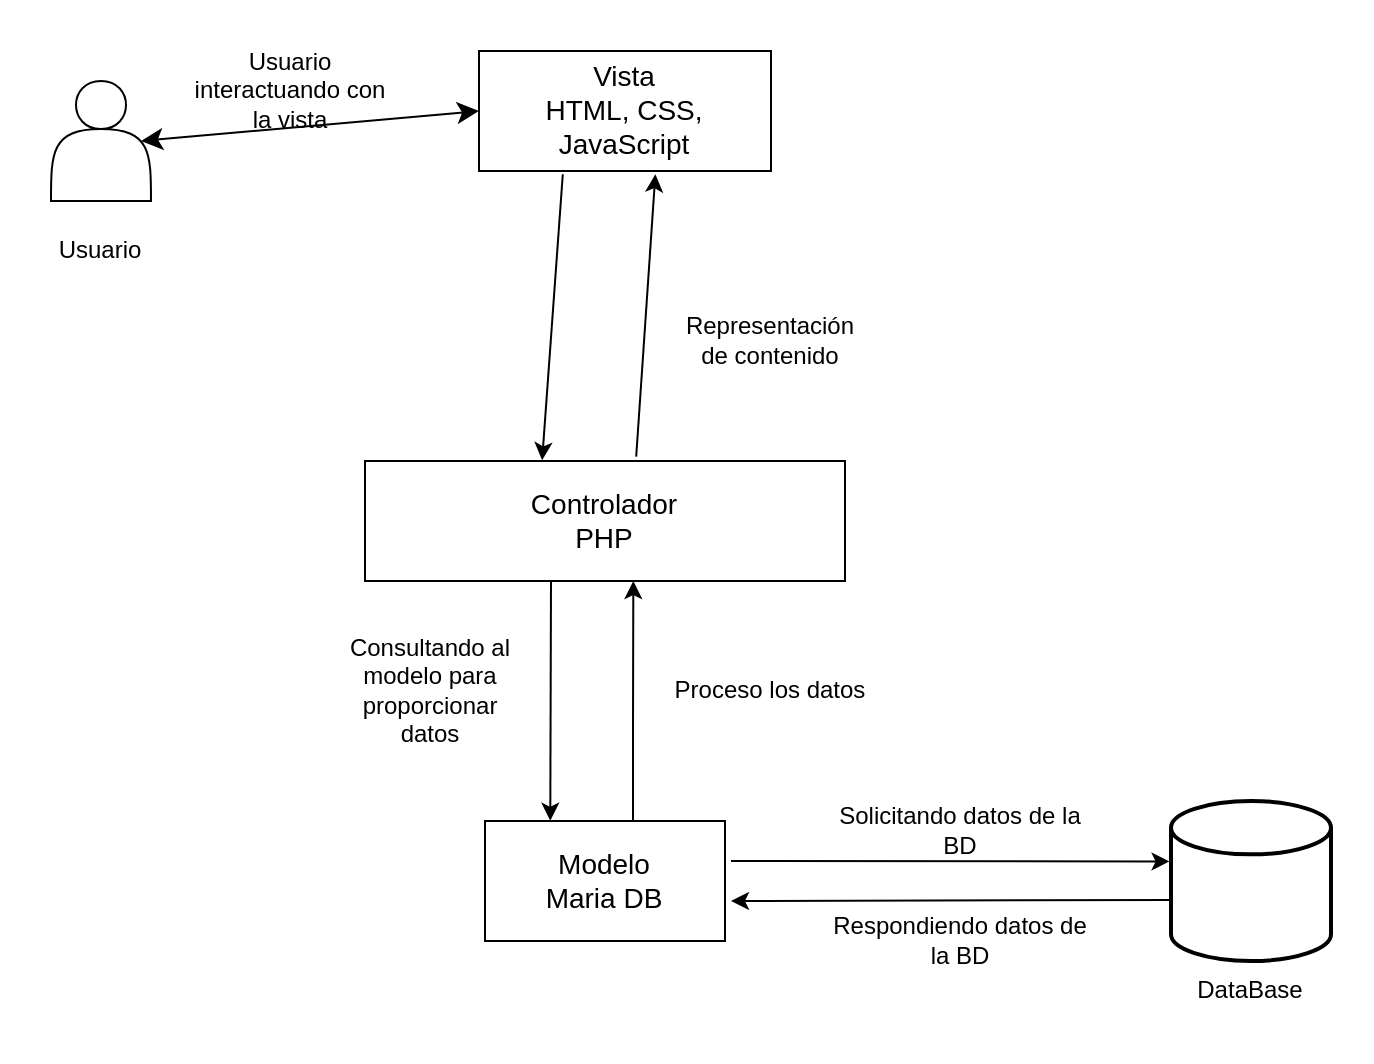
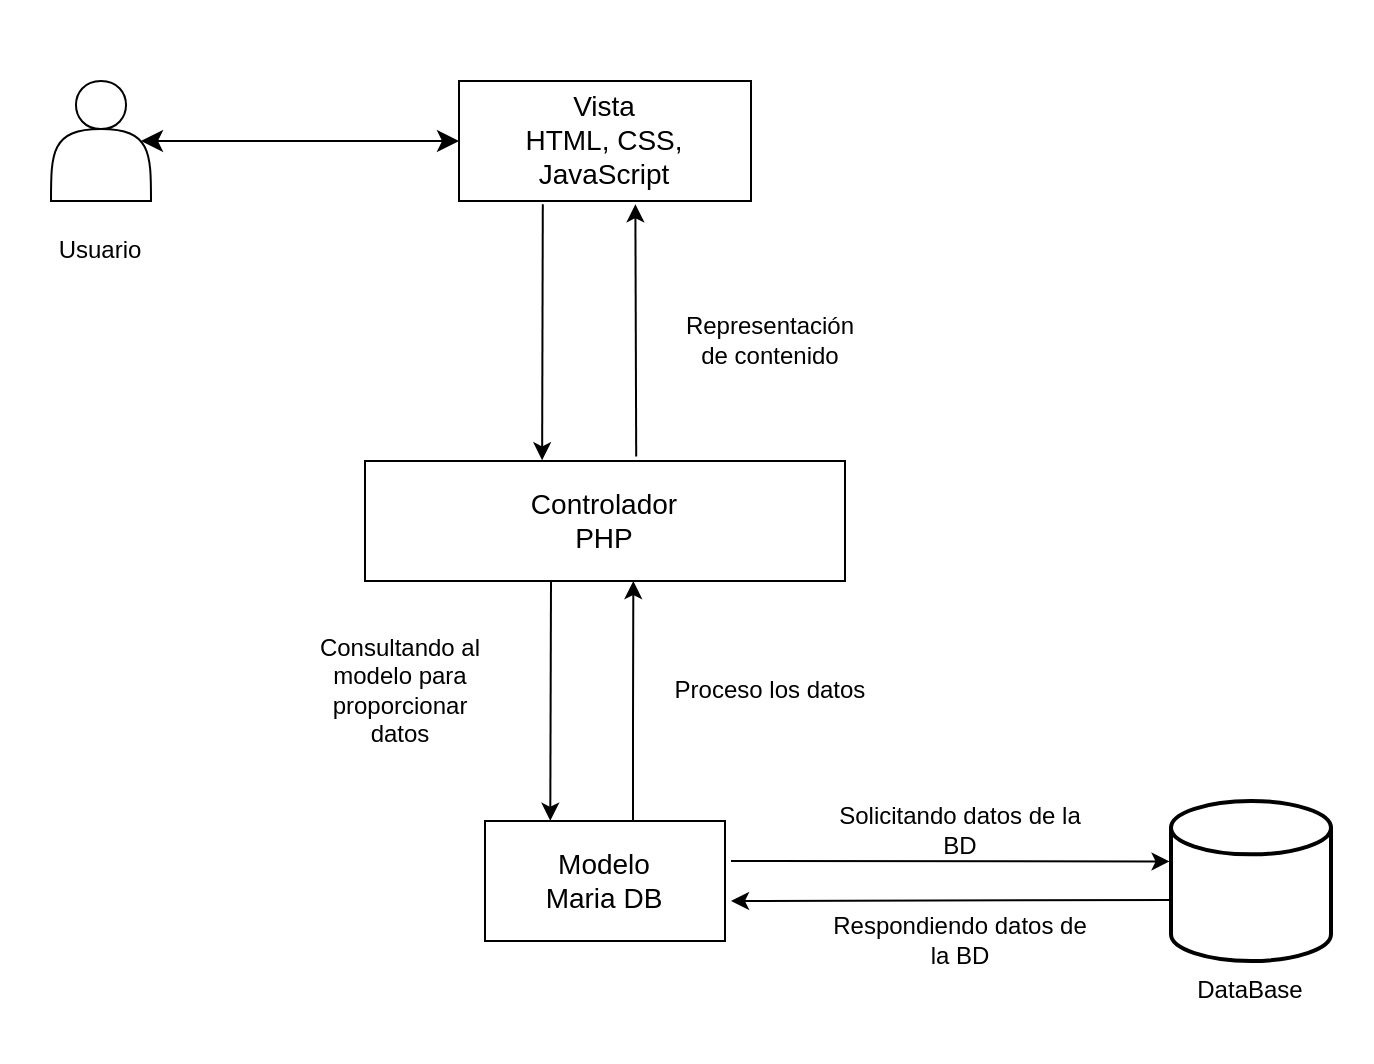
node "Usuario interactuando con la vista": removed
node "Vista HTML, CSS, JavaScript": moved (625, 111) -> (605, 141)
node "Consultando al modelo para proporcionar datos": moved (431, 691) -> (401, 691)
